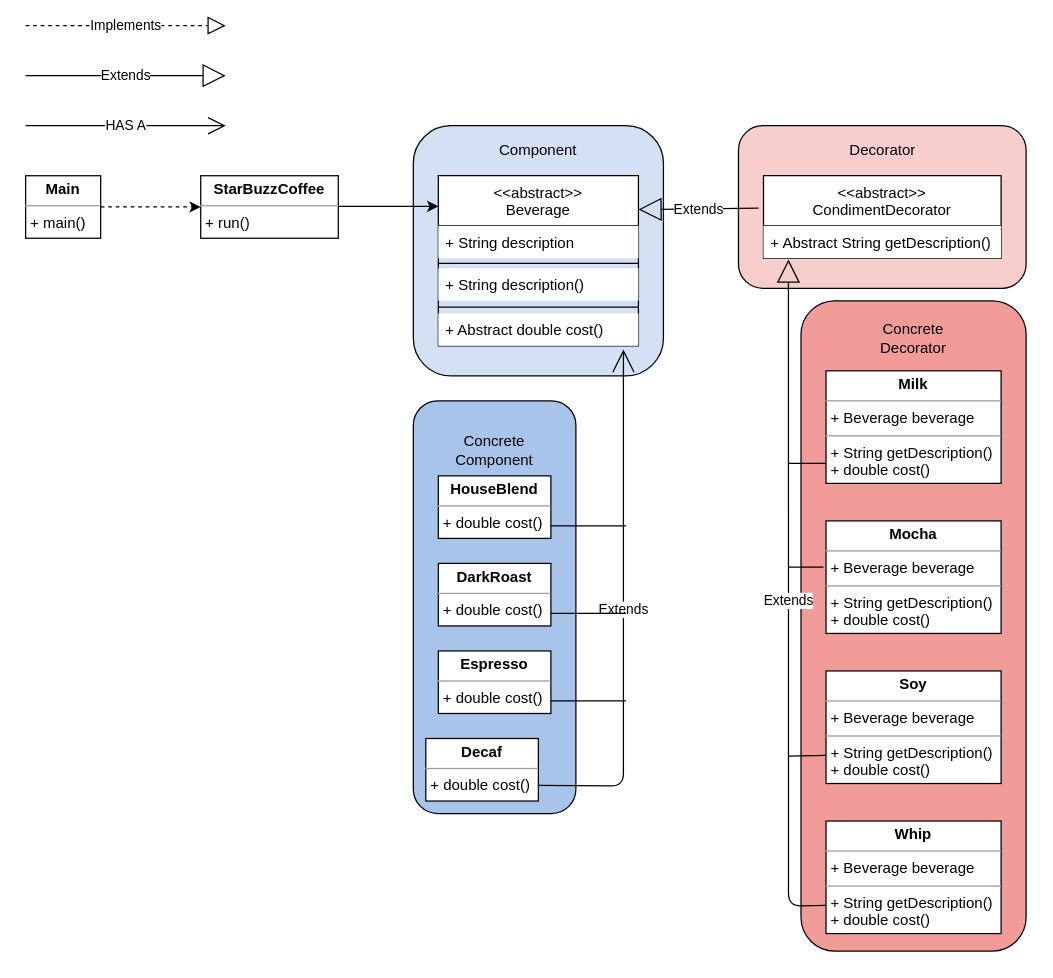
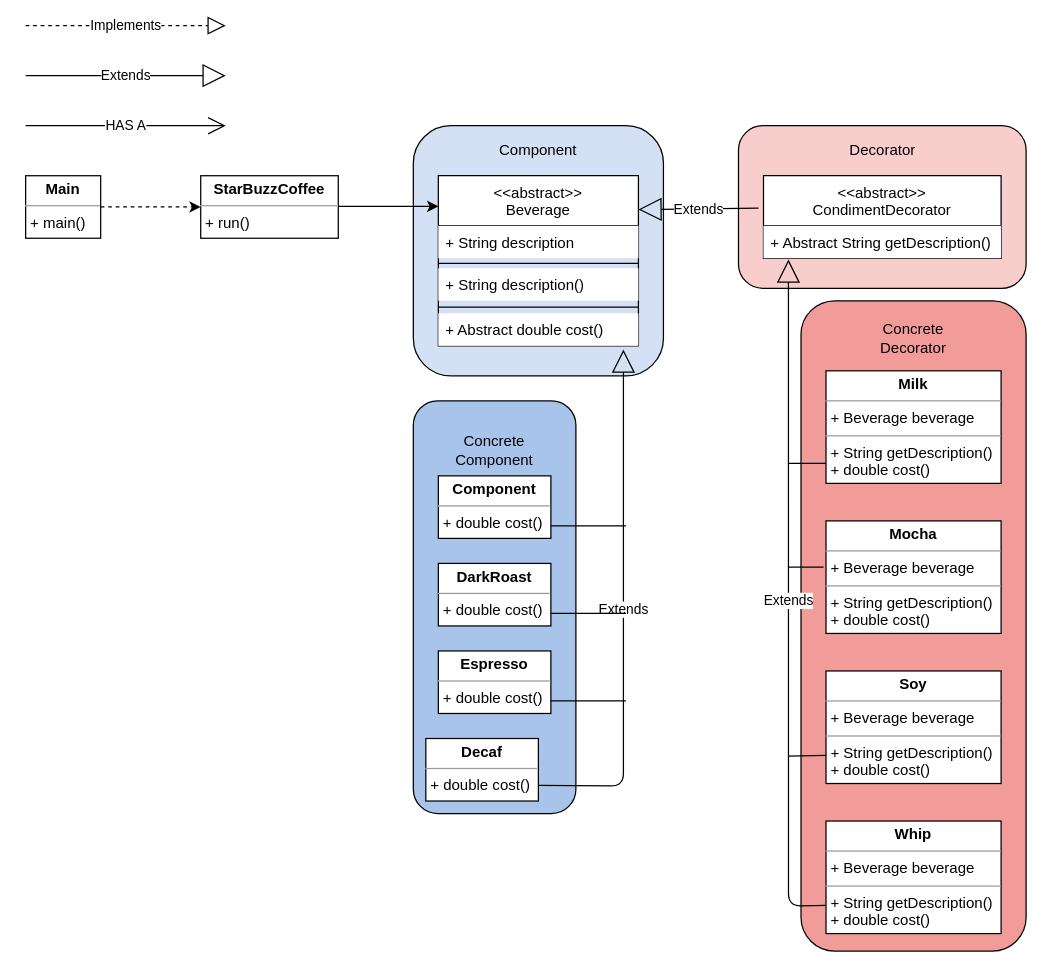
edge "Decaf + double cost()" -> "+ Abstract double cost()": arrowhead open -> block
node "HouseBlend + double cost()": label "HouseBlend + double cost()" -> "Component + double cost()"
